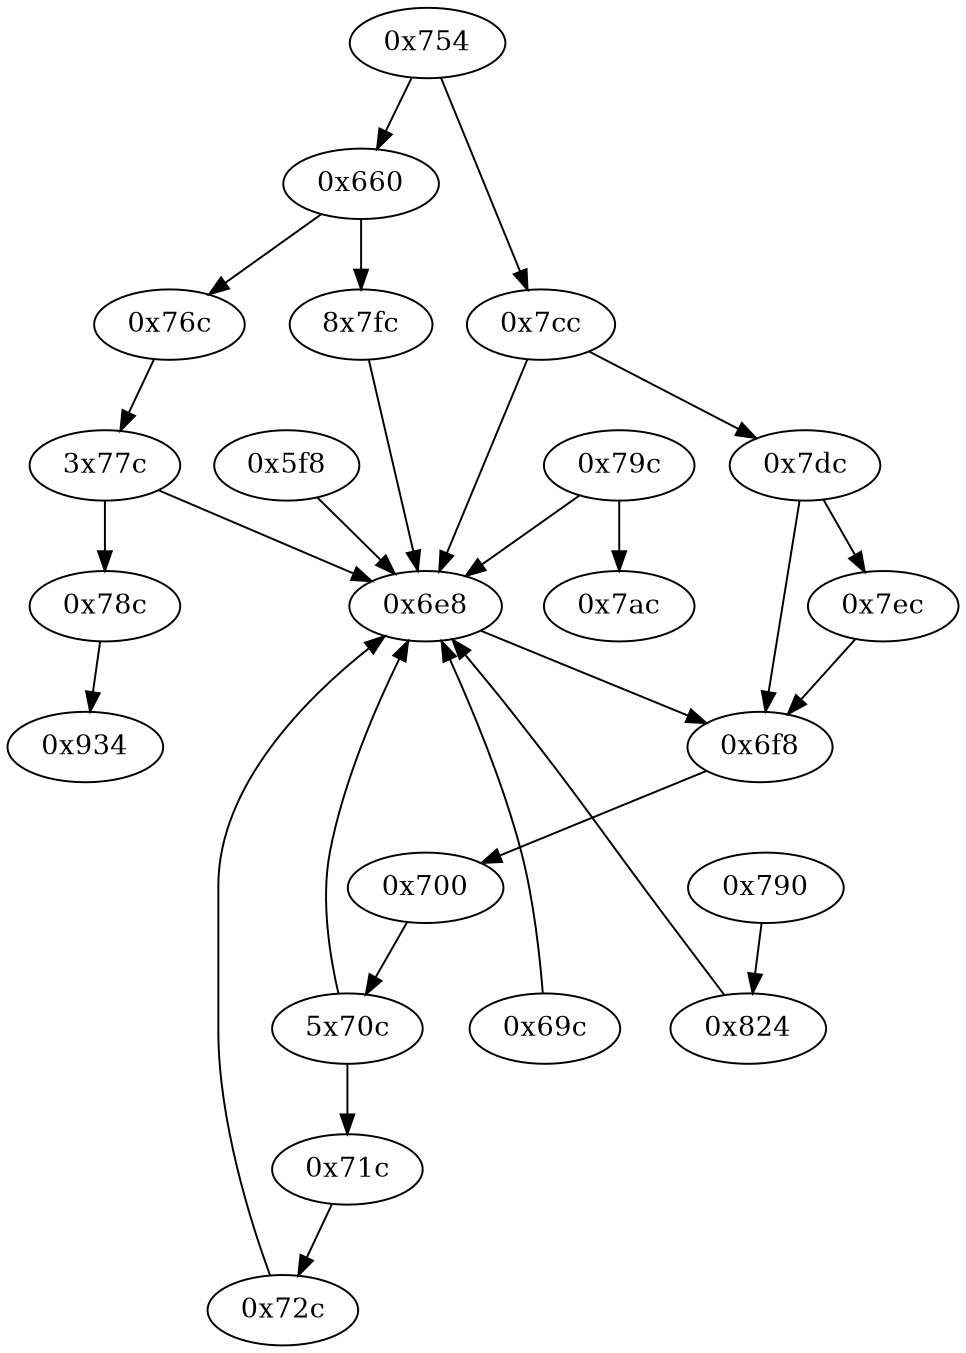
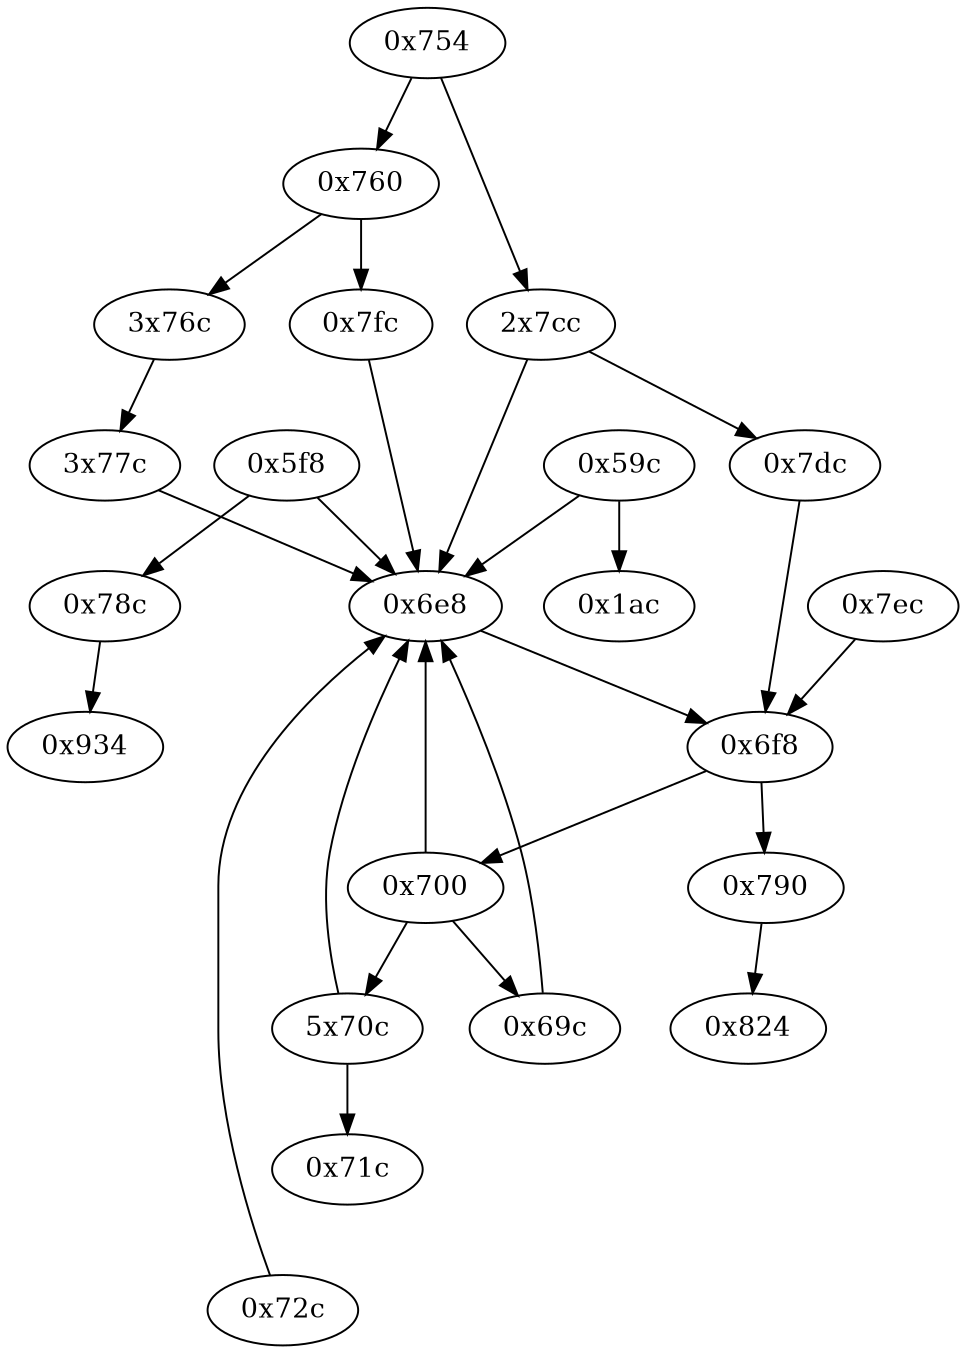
node "0x660": label "0x660" -> "0x760"
node "0x76c": label "0x76c" -> "3x76c"
node "8x7fc": label "8x7fc" -> "0x7fc"
node "0x7cc": label "0x7cc" -> "2x7cc"
node "0x79c": label "0x79c" -> "0x59c"
edge "3x77c" -> "0x78c": now "0x5f8" -> "0x78c"
edge "0x7dc" -> "0x7ec": removed
node "0x7ac": label "0x7ac" -> "0x1ac"
edge "0x6f8" -> "0x790": added
edge "0x824" -> "0x6e8": now "0x700" -> "0x6e8"
edge "0x700" -> "0x69c": added
edge "0x71c" -> "0x72c": removed
